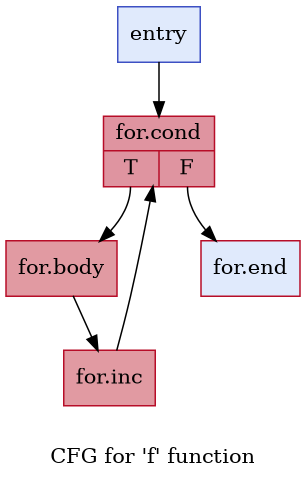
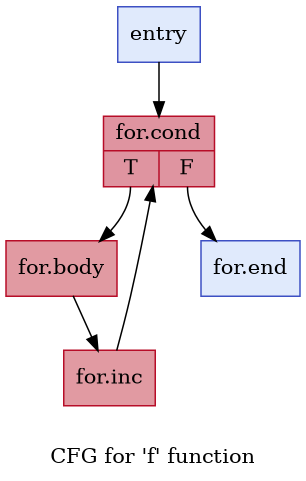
node "for.end": color #b70d28ff -> #3d50c3ff
